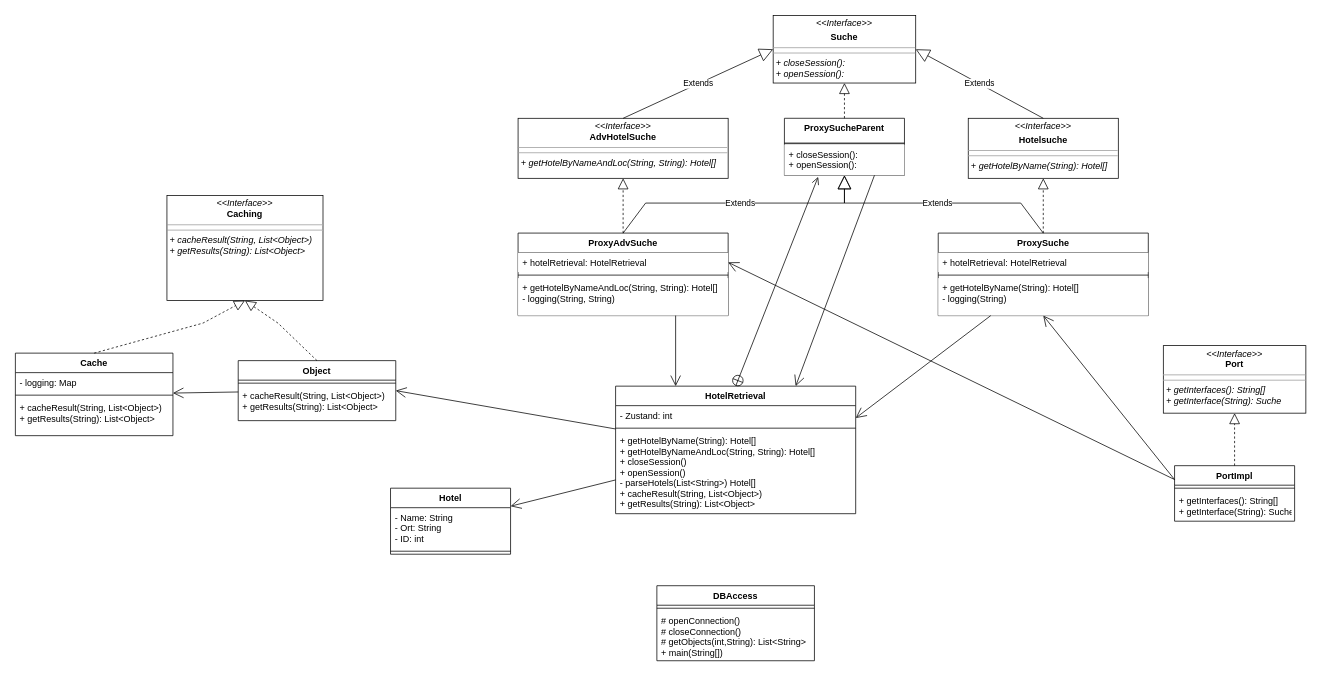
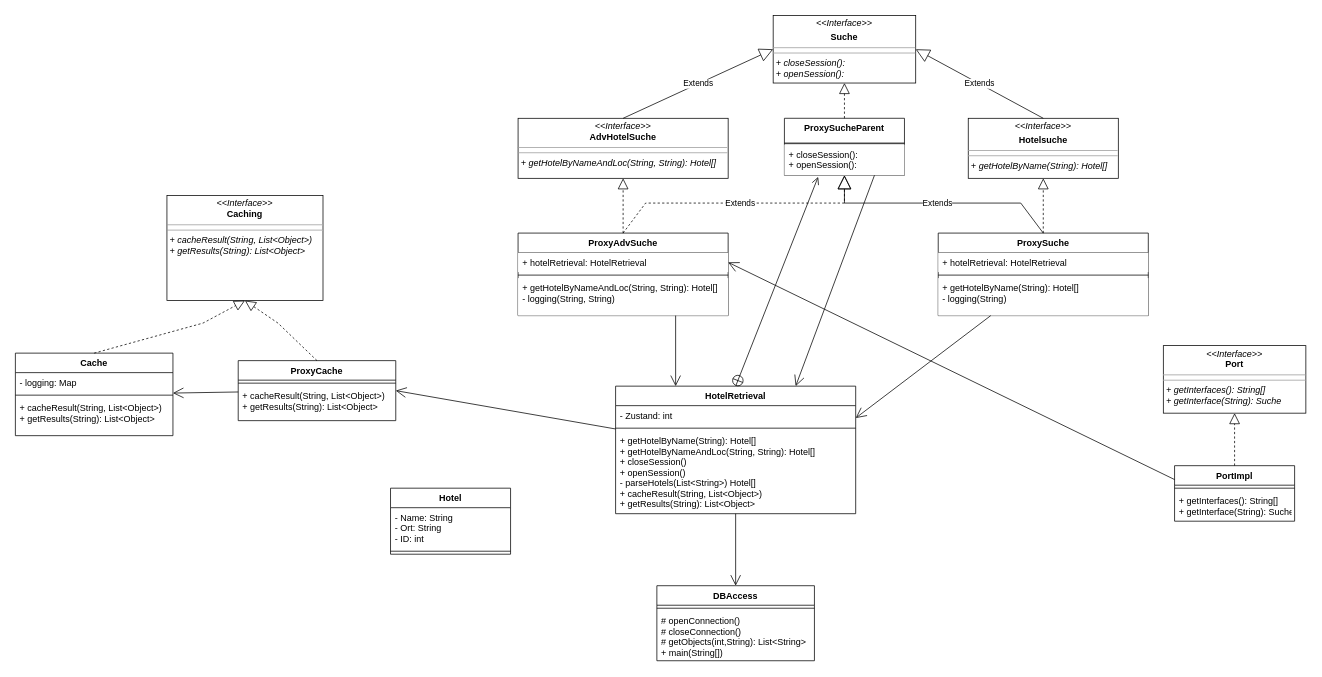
edge "ProxyAdvSuche" -> "ProxySucheParent": style solid -> dashed
node "Object": label "Object" -> "ProxyCache"
edge "PortImpl" -> "ProxySuche": removed
edge "HotelRetrieval" -> "Hotel": removed
edge "HotelRetrieval" -> "DBAccess": added
